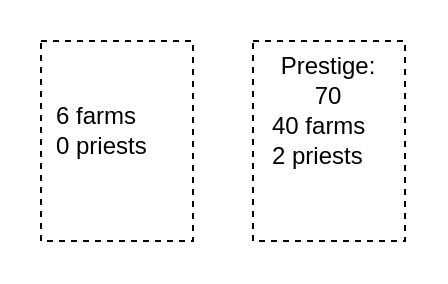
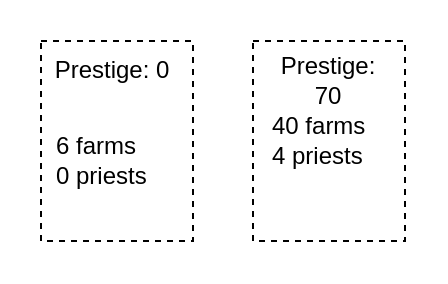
node "Prestige: 0": added
node "6 farms 0 priests": moved (113, 131) -> (113, 161)
node "40 farms 2 priests": label "40 farms 2 priests" -> "40 farms 4 priests"
